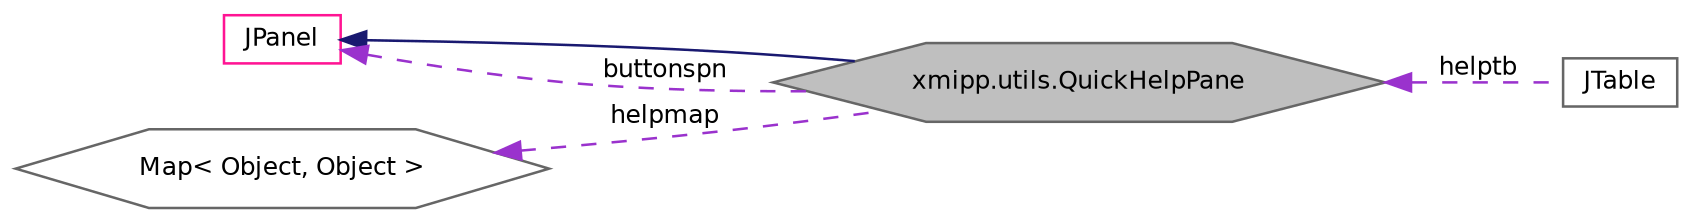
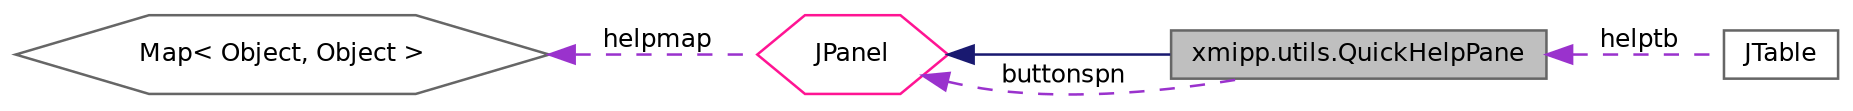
node "JPanel": shape box -> hexagon
node "xmipp.utils.QuickHelpPane": shape hexagon -> box
edge "xmipp.utils.QuickHelpPane" -> "Map< Object, Object >": now "JPanel" -> "Map< Object, Object >"
